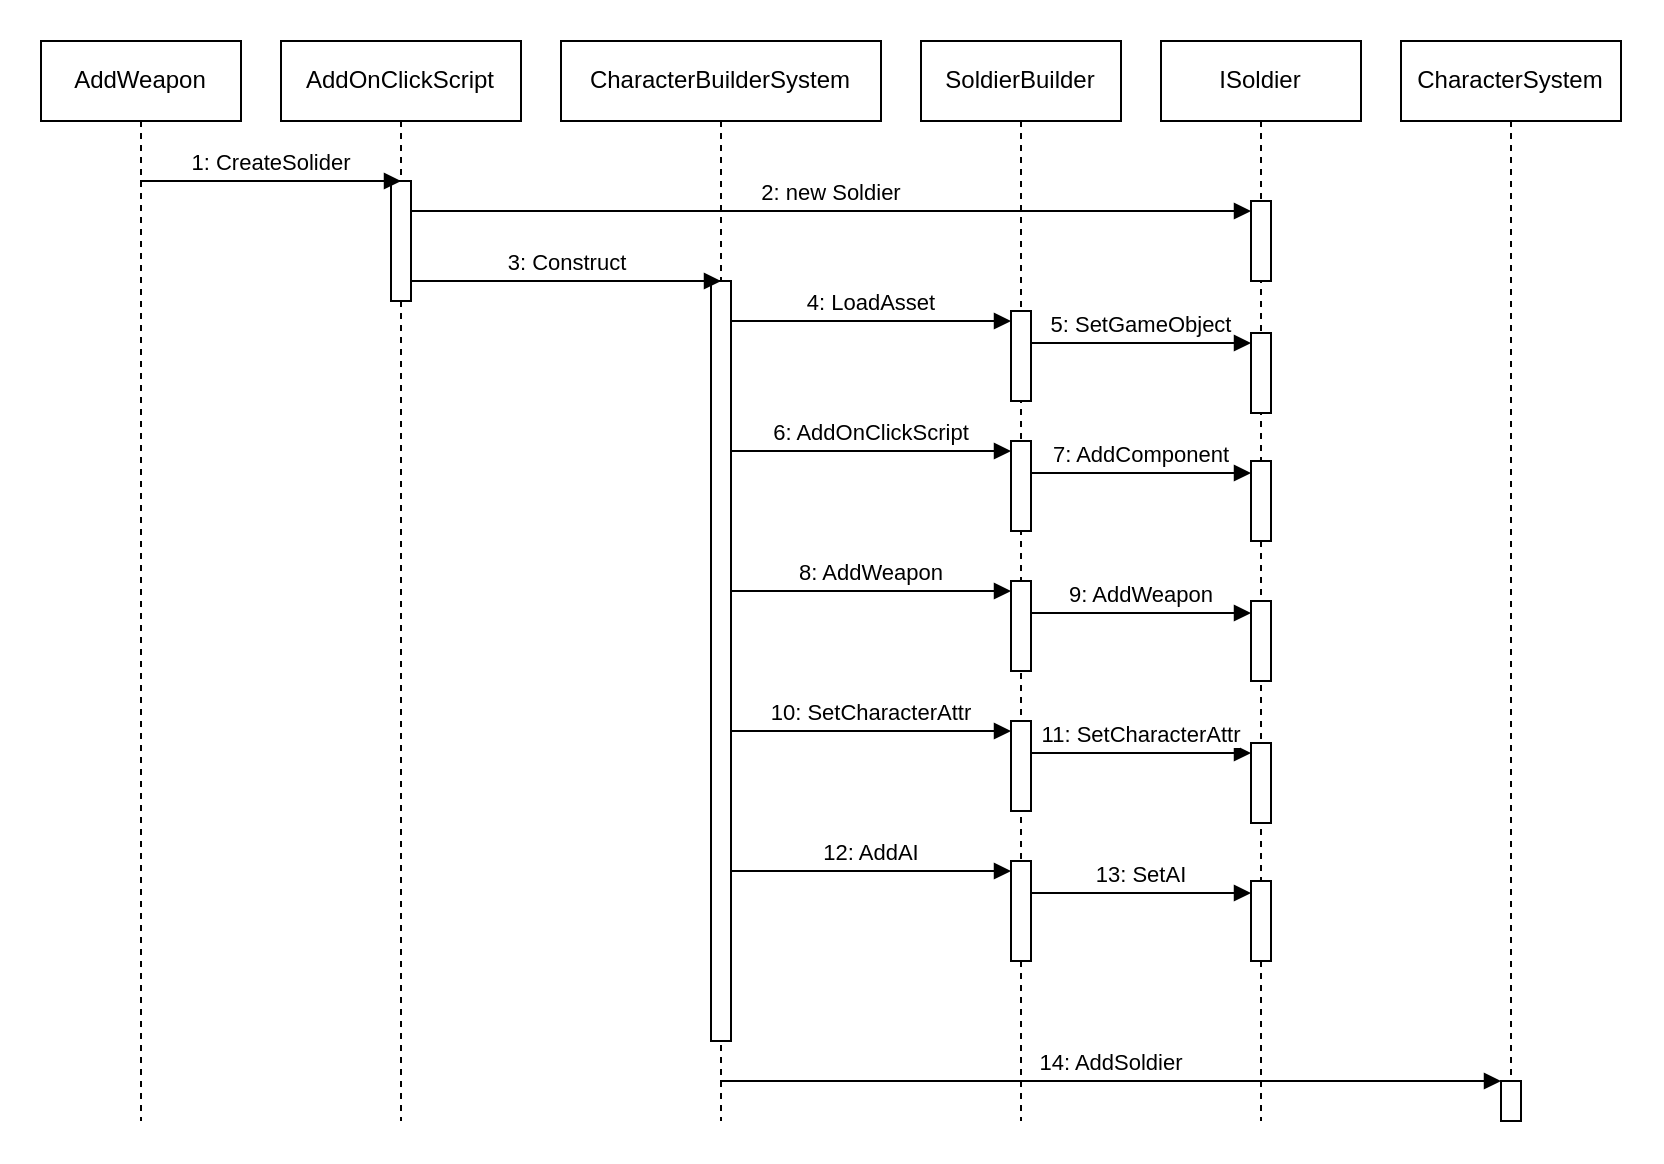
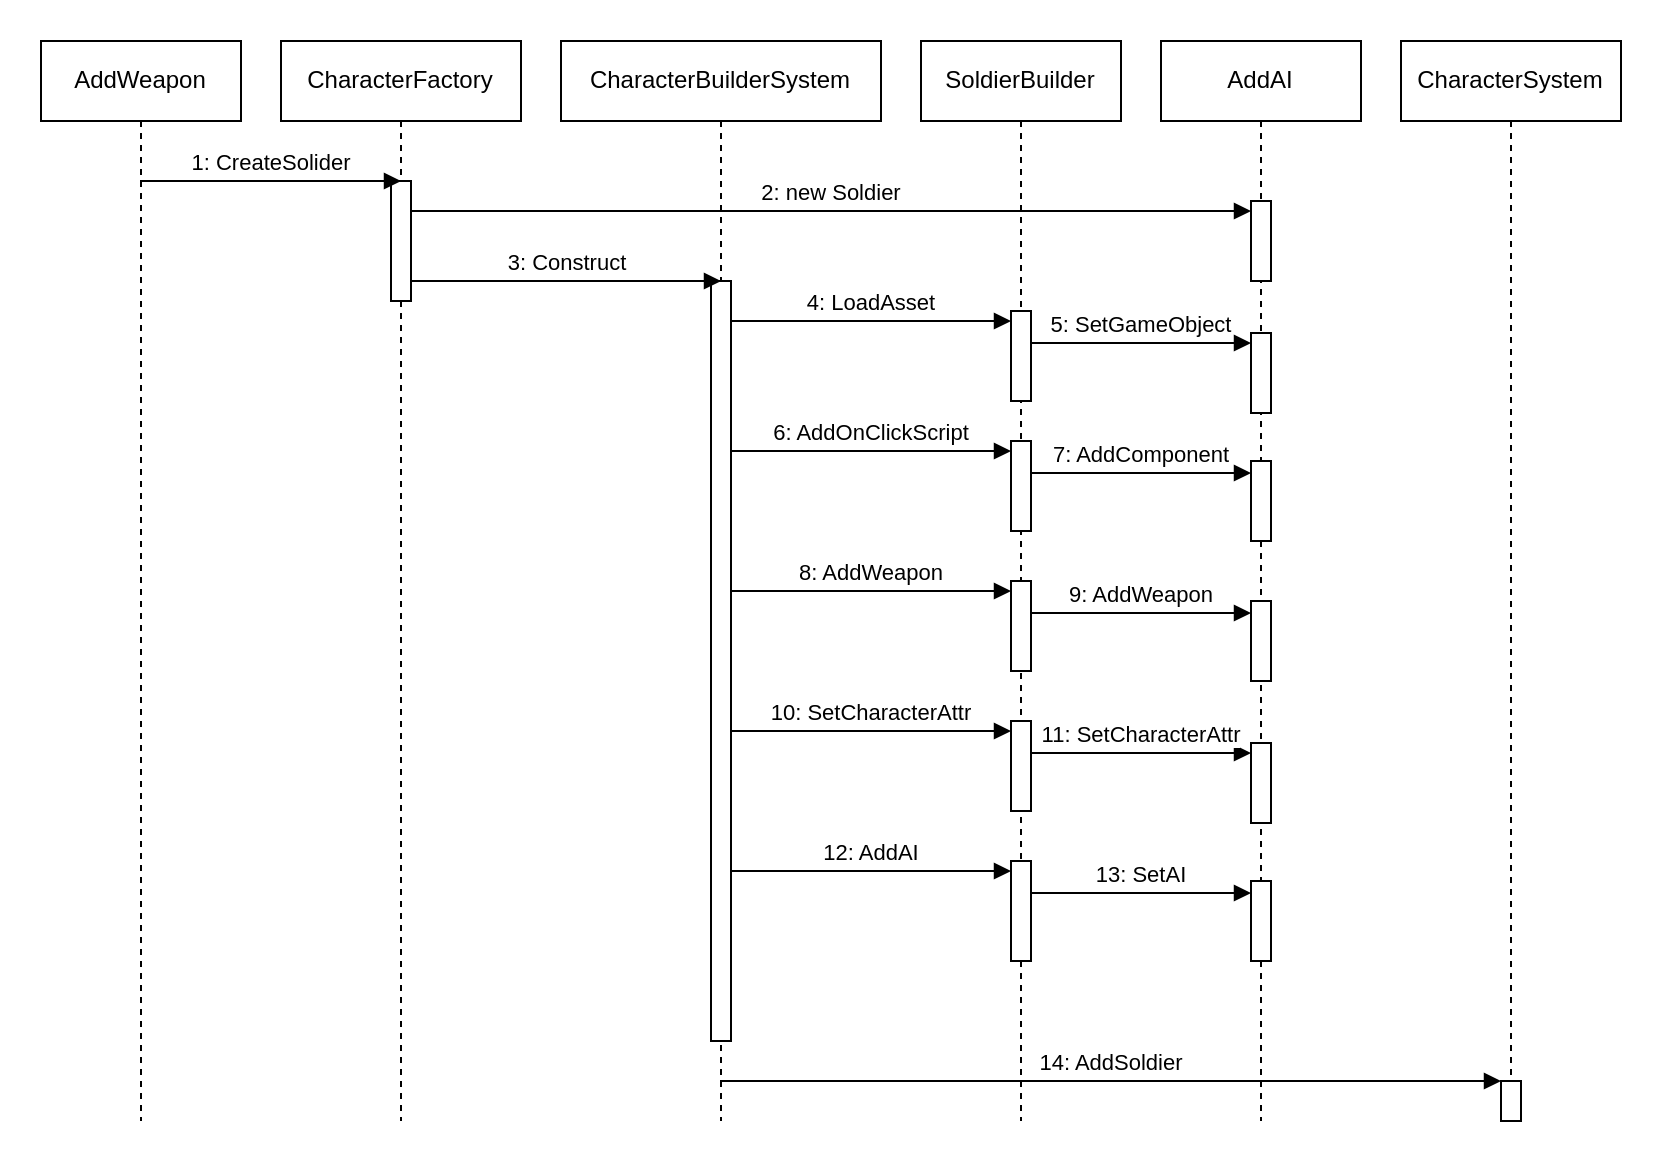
node "AddOnClickScript": label "AddOnClickScript" -> "CharacterFactory"
node "ISoldier": label "ISoldier" -> "AddAI"
